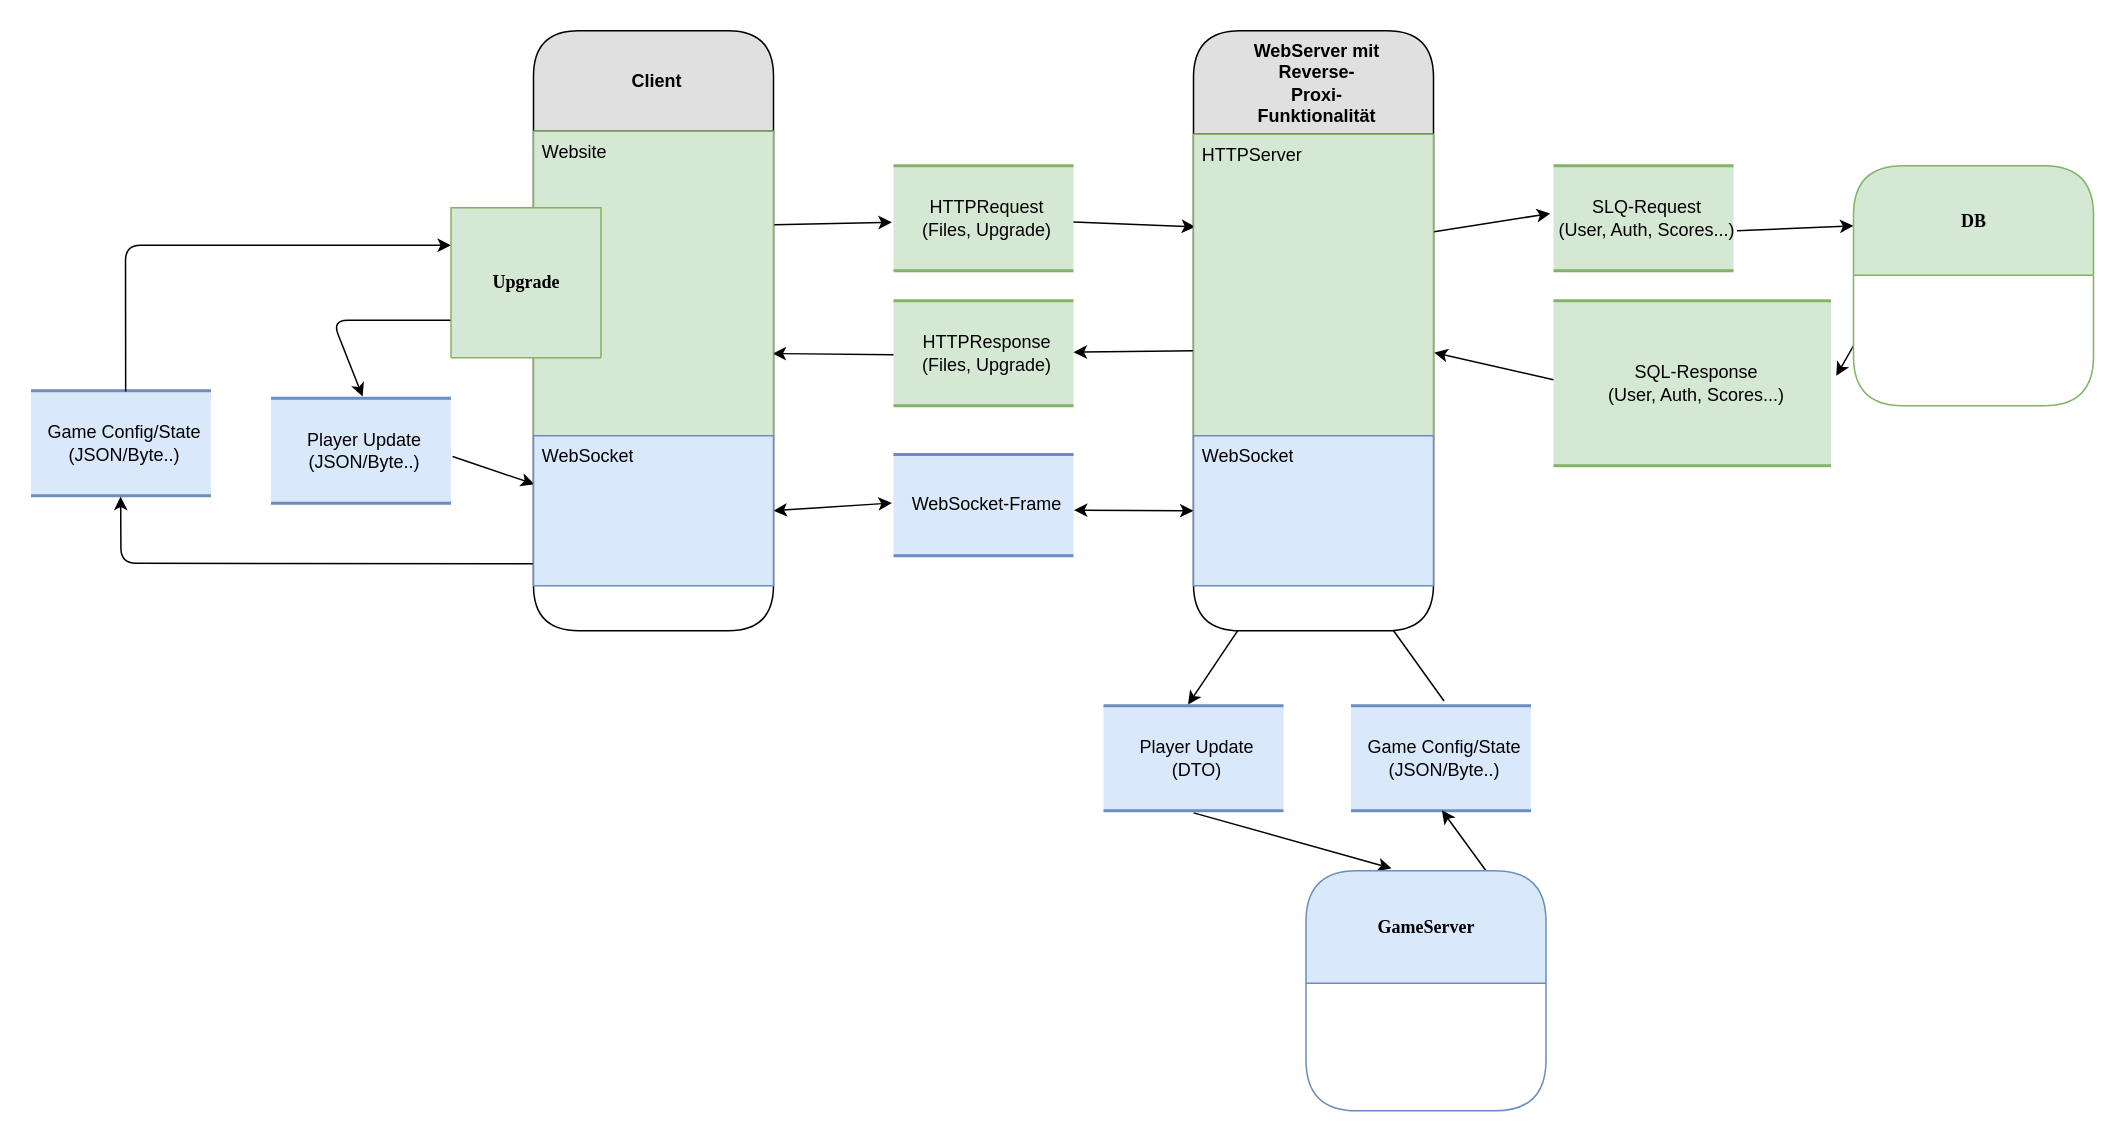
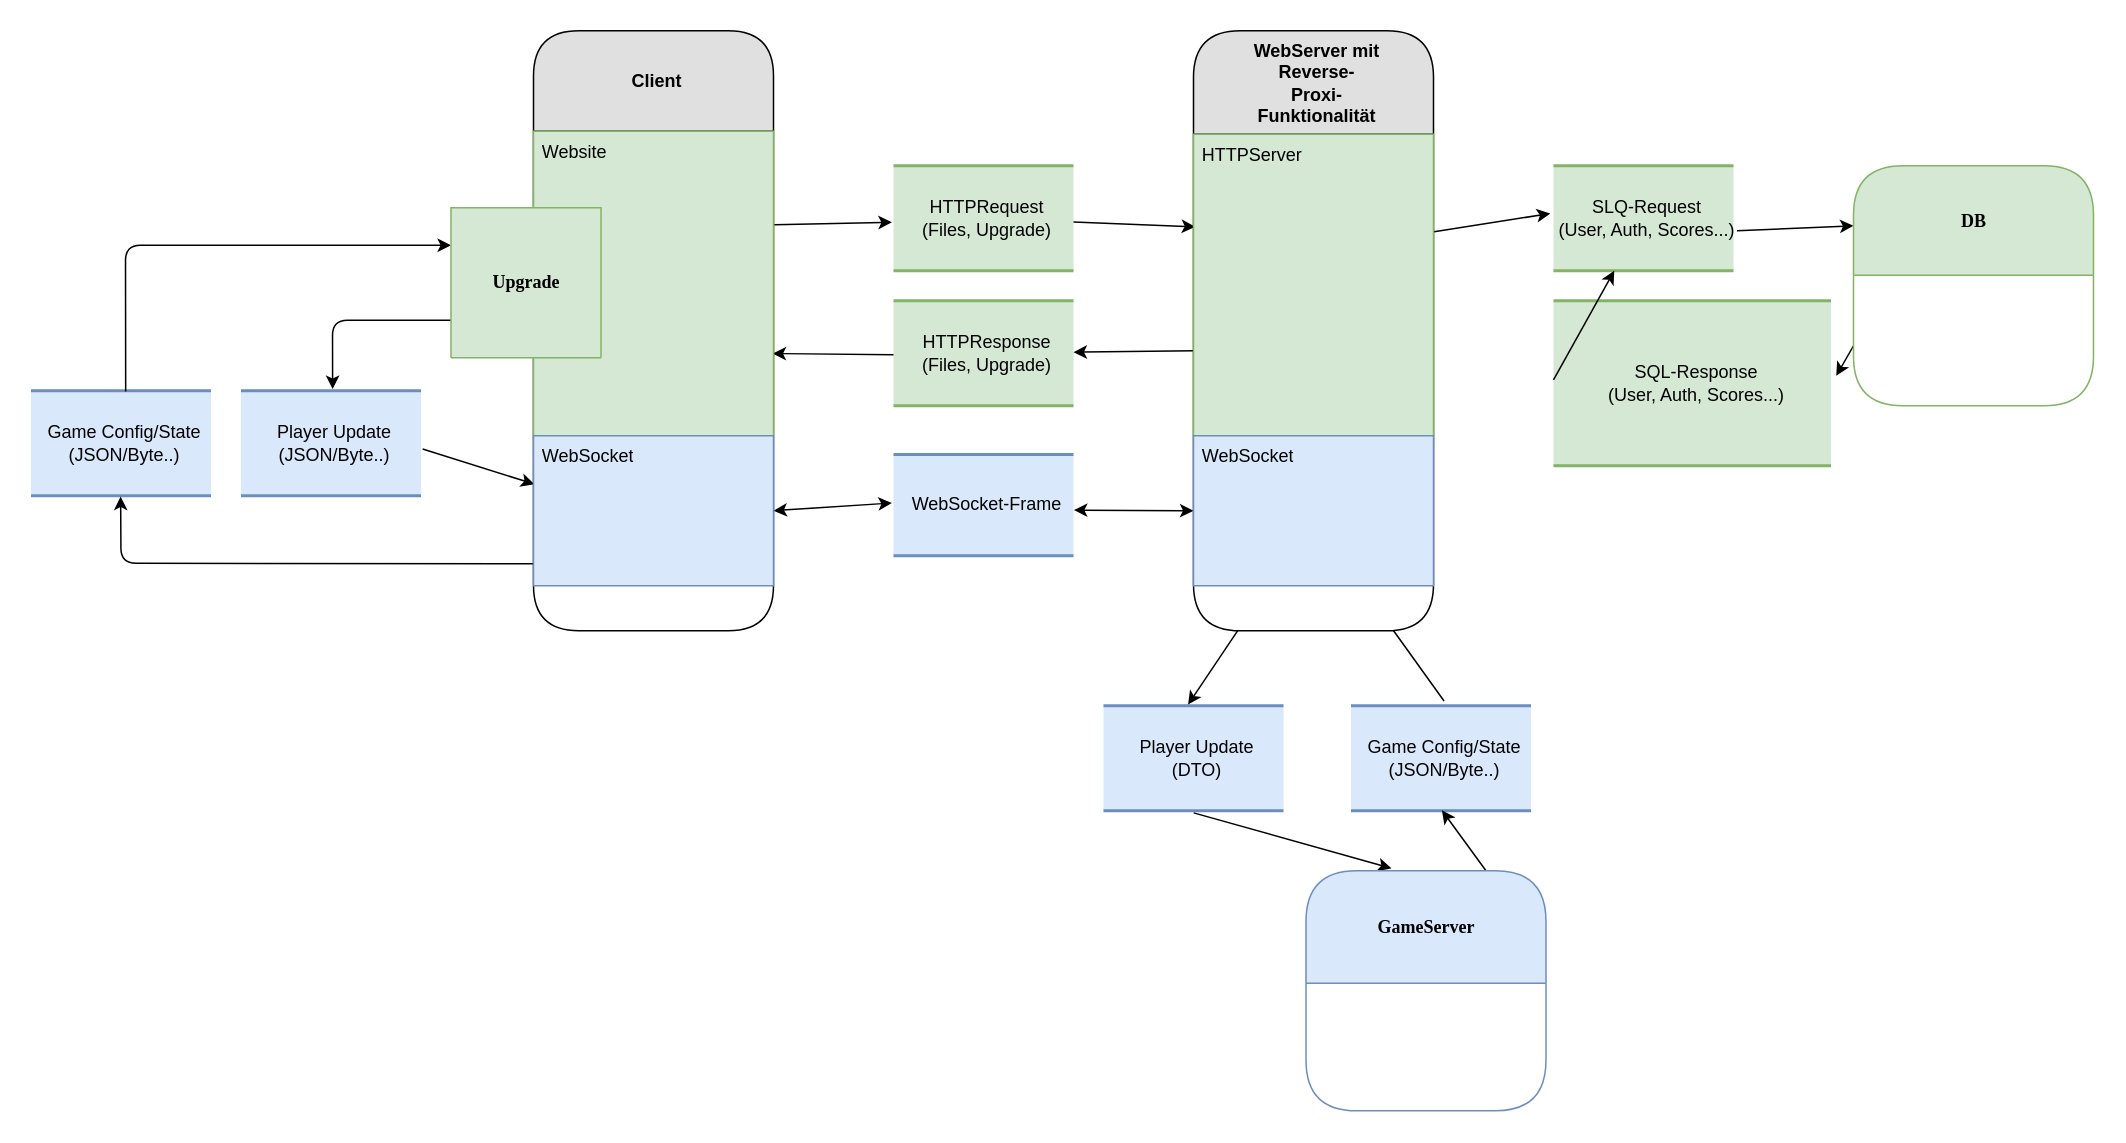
edge "SQL-Response(User, Auth, Scores...)" -> "HTTPServer": now "SQL-Response(User, Auth, Scores...)" -> "SLQ-Request(User, Auth, Scores...)"
node "Player Update(JSON/Byte..)": moved (361, 451) -> (331, 443)
